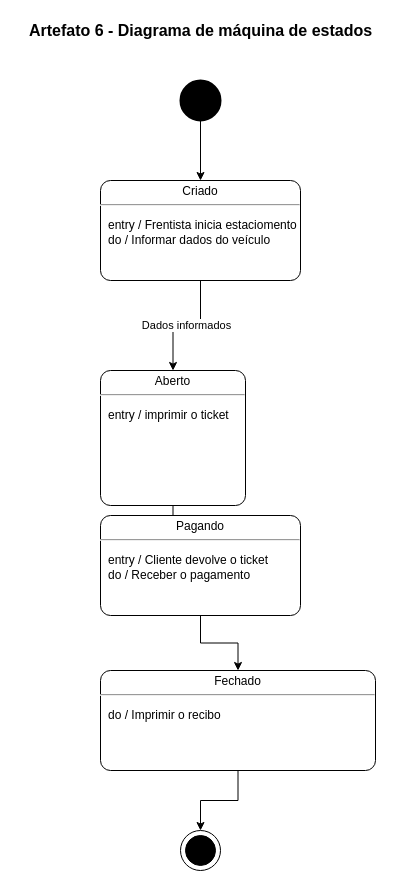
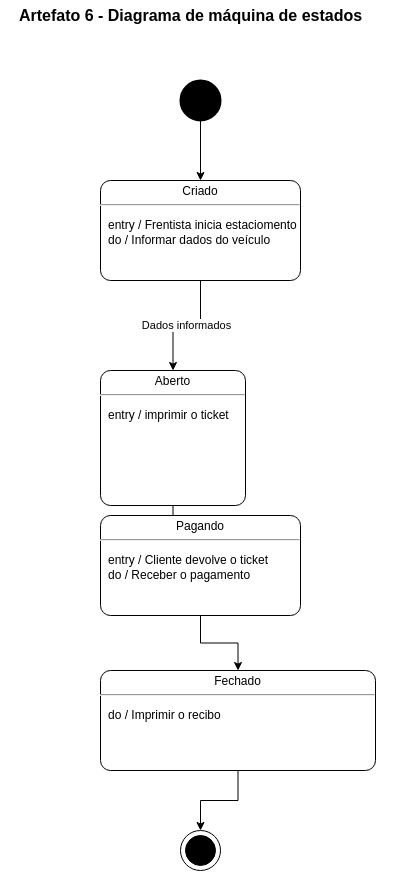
node "Artefato 6 - Diagrama de máquina de estados": moved (201, 31) -> (191, 16)
